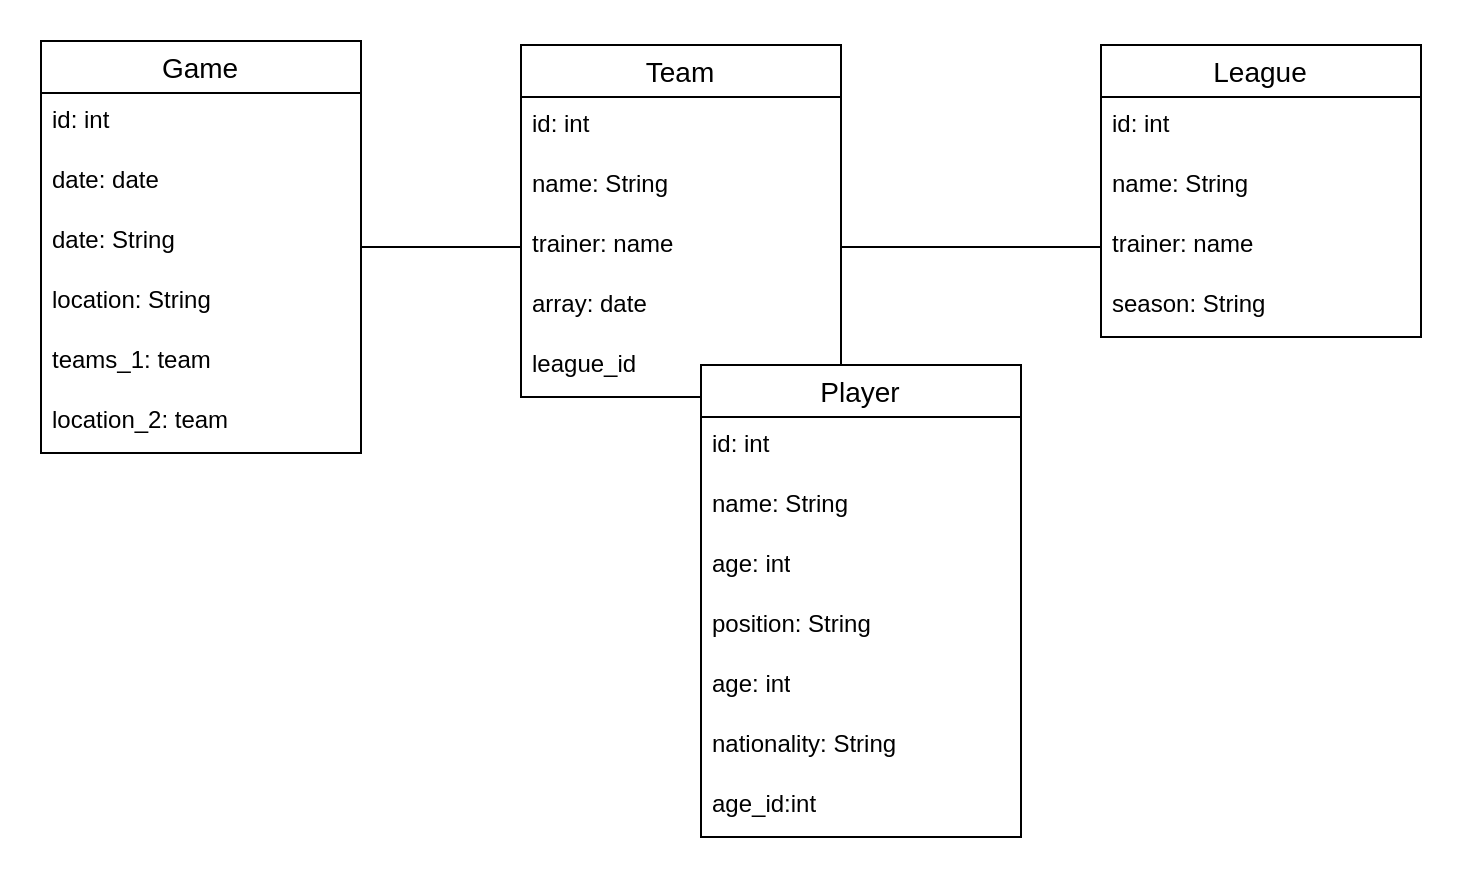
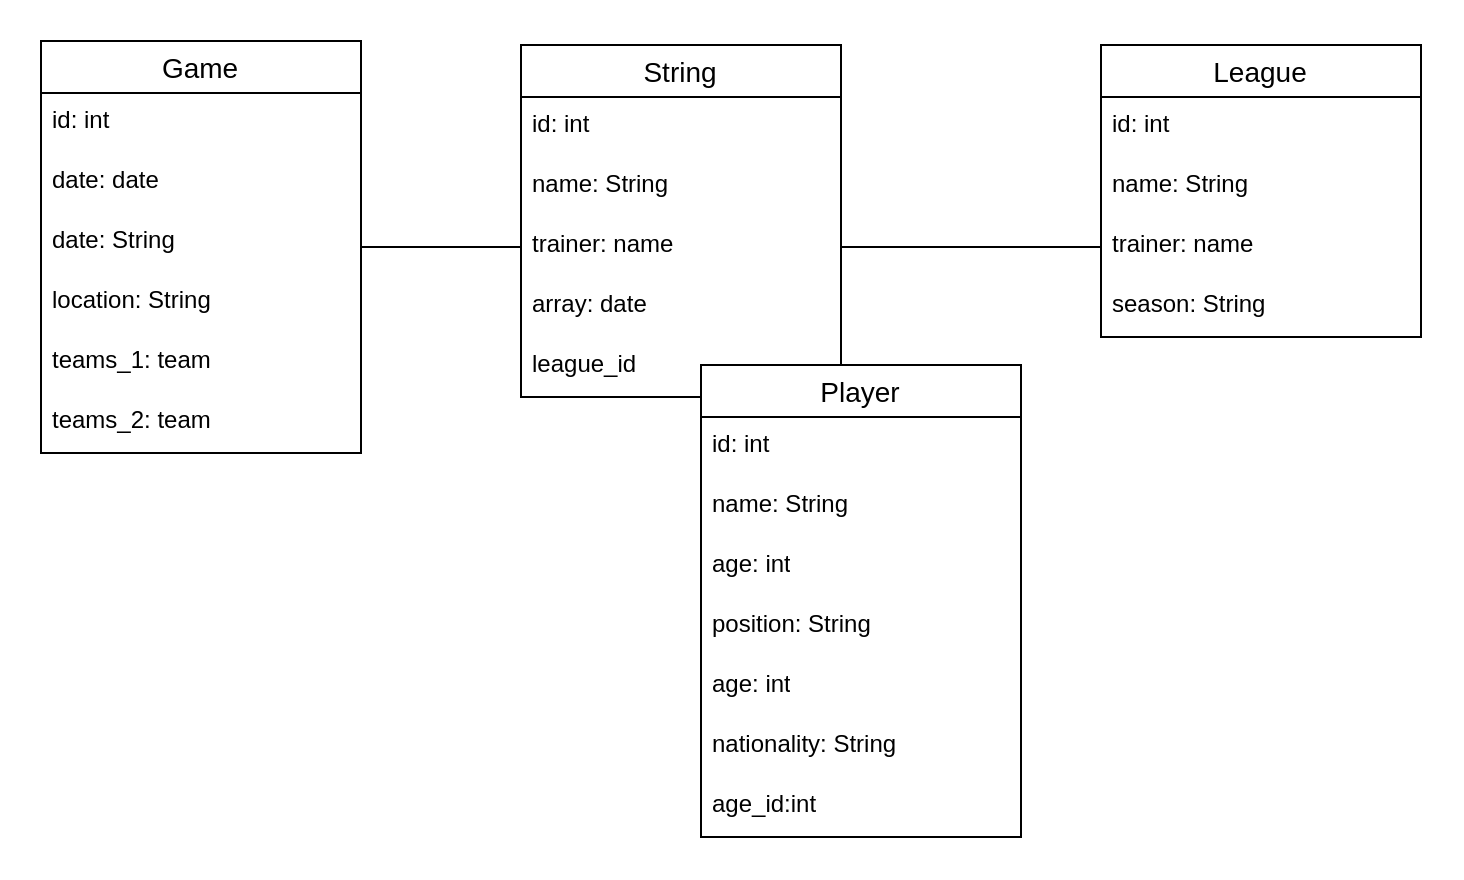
node "Team": label "Team" -> "String"
node "location_2: team": label "location_2: team" -> "teams_2: team"
